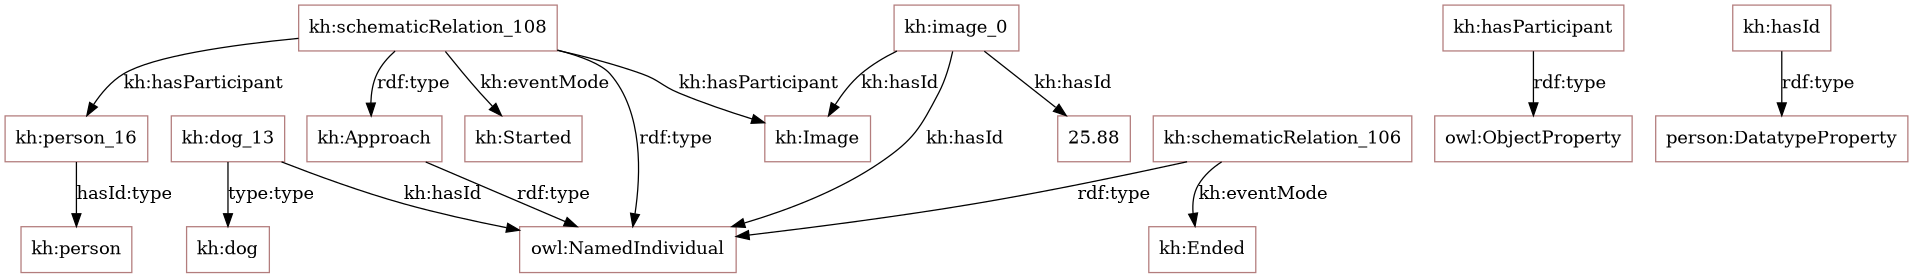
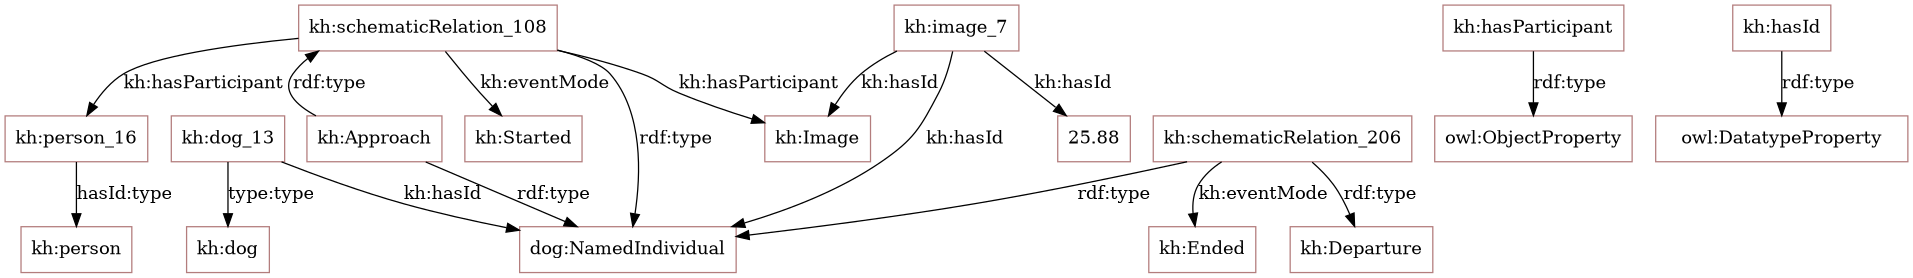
node "kh:image_0": label "kh:image_0" -> "kh:image_7"
edge "kh:schematicRelation_108" -> "kh:Approach": reversed
node "kh:schematicRelation_106": label "kh:schematicRelation_106" -> "kh:schematicRelation_206"
node "person:DatatypeProperty": label "person:DatatypeProperty" -> "owl:DatatypeProperty"
node "owl:NamedIndividual": label "owl:NamedIndividual" -> "dog:NamedIndividual"
node "kh:Departure": added
